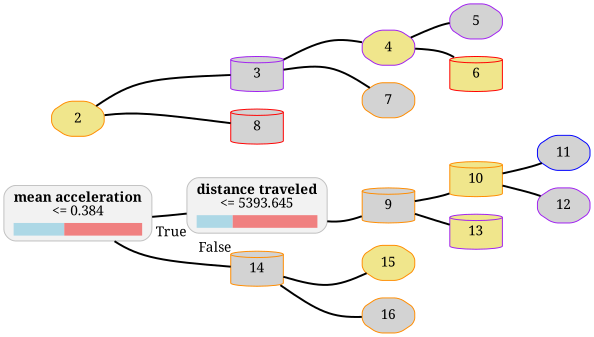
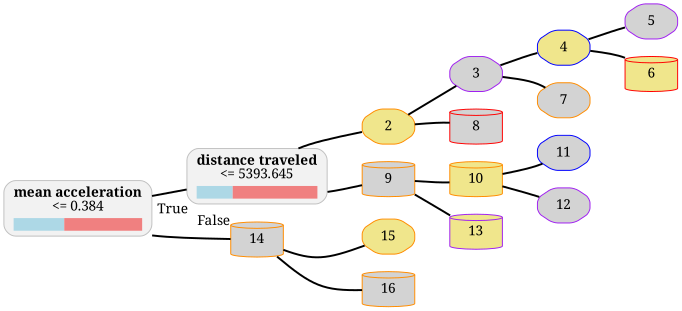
node "4": color purple -> blue
node "3": shape cylinder -> octagon
edge "2" -- "distance traveled": added
node "16": shape octagon -> cylinder
